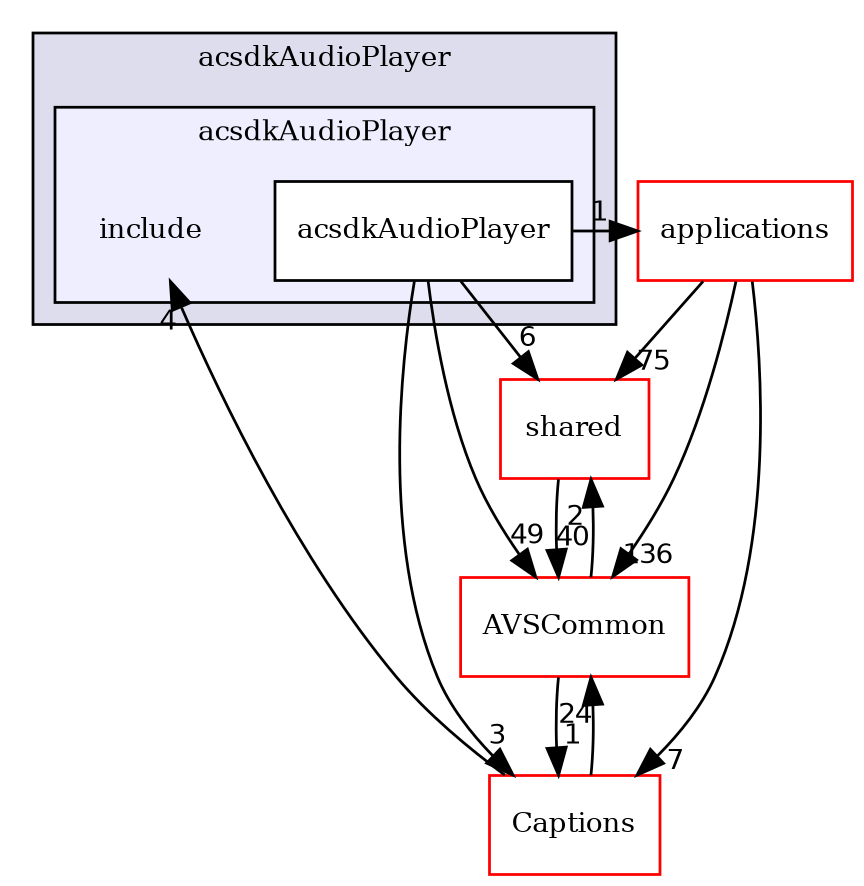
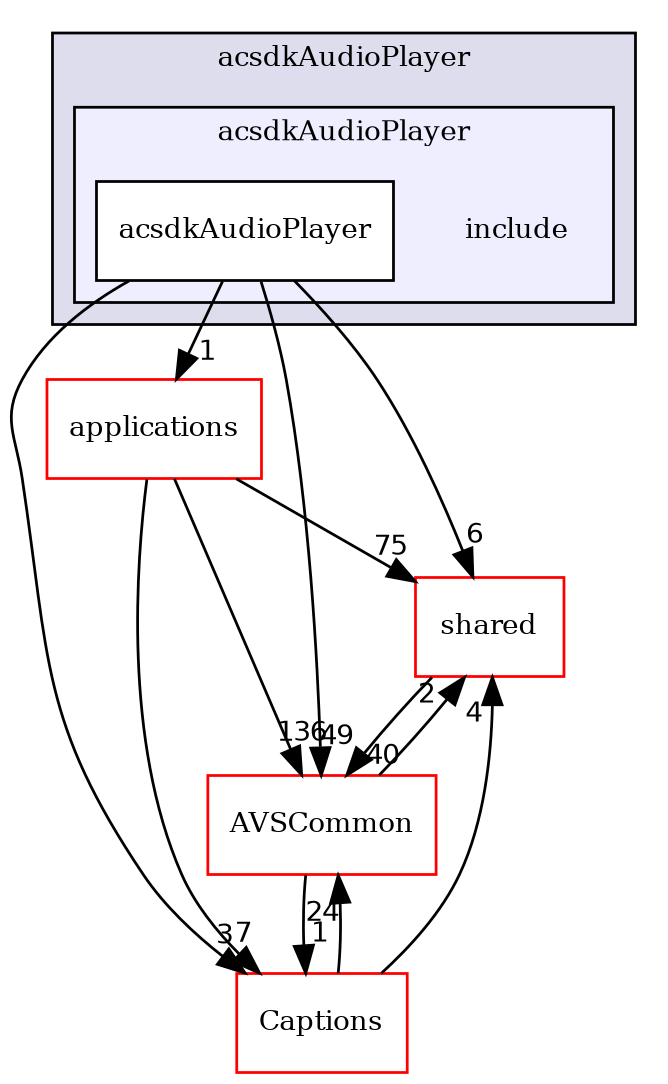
edge "Captions" -> "include": now "Captions" -> "shared"
